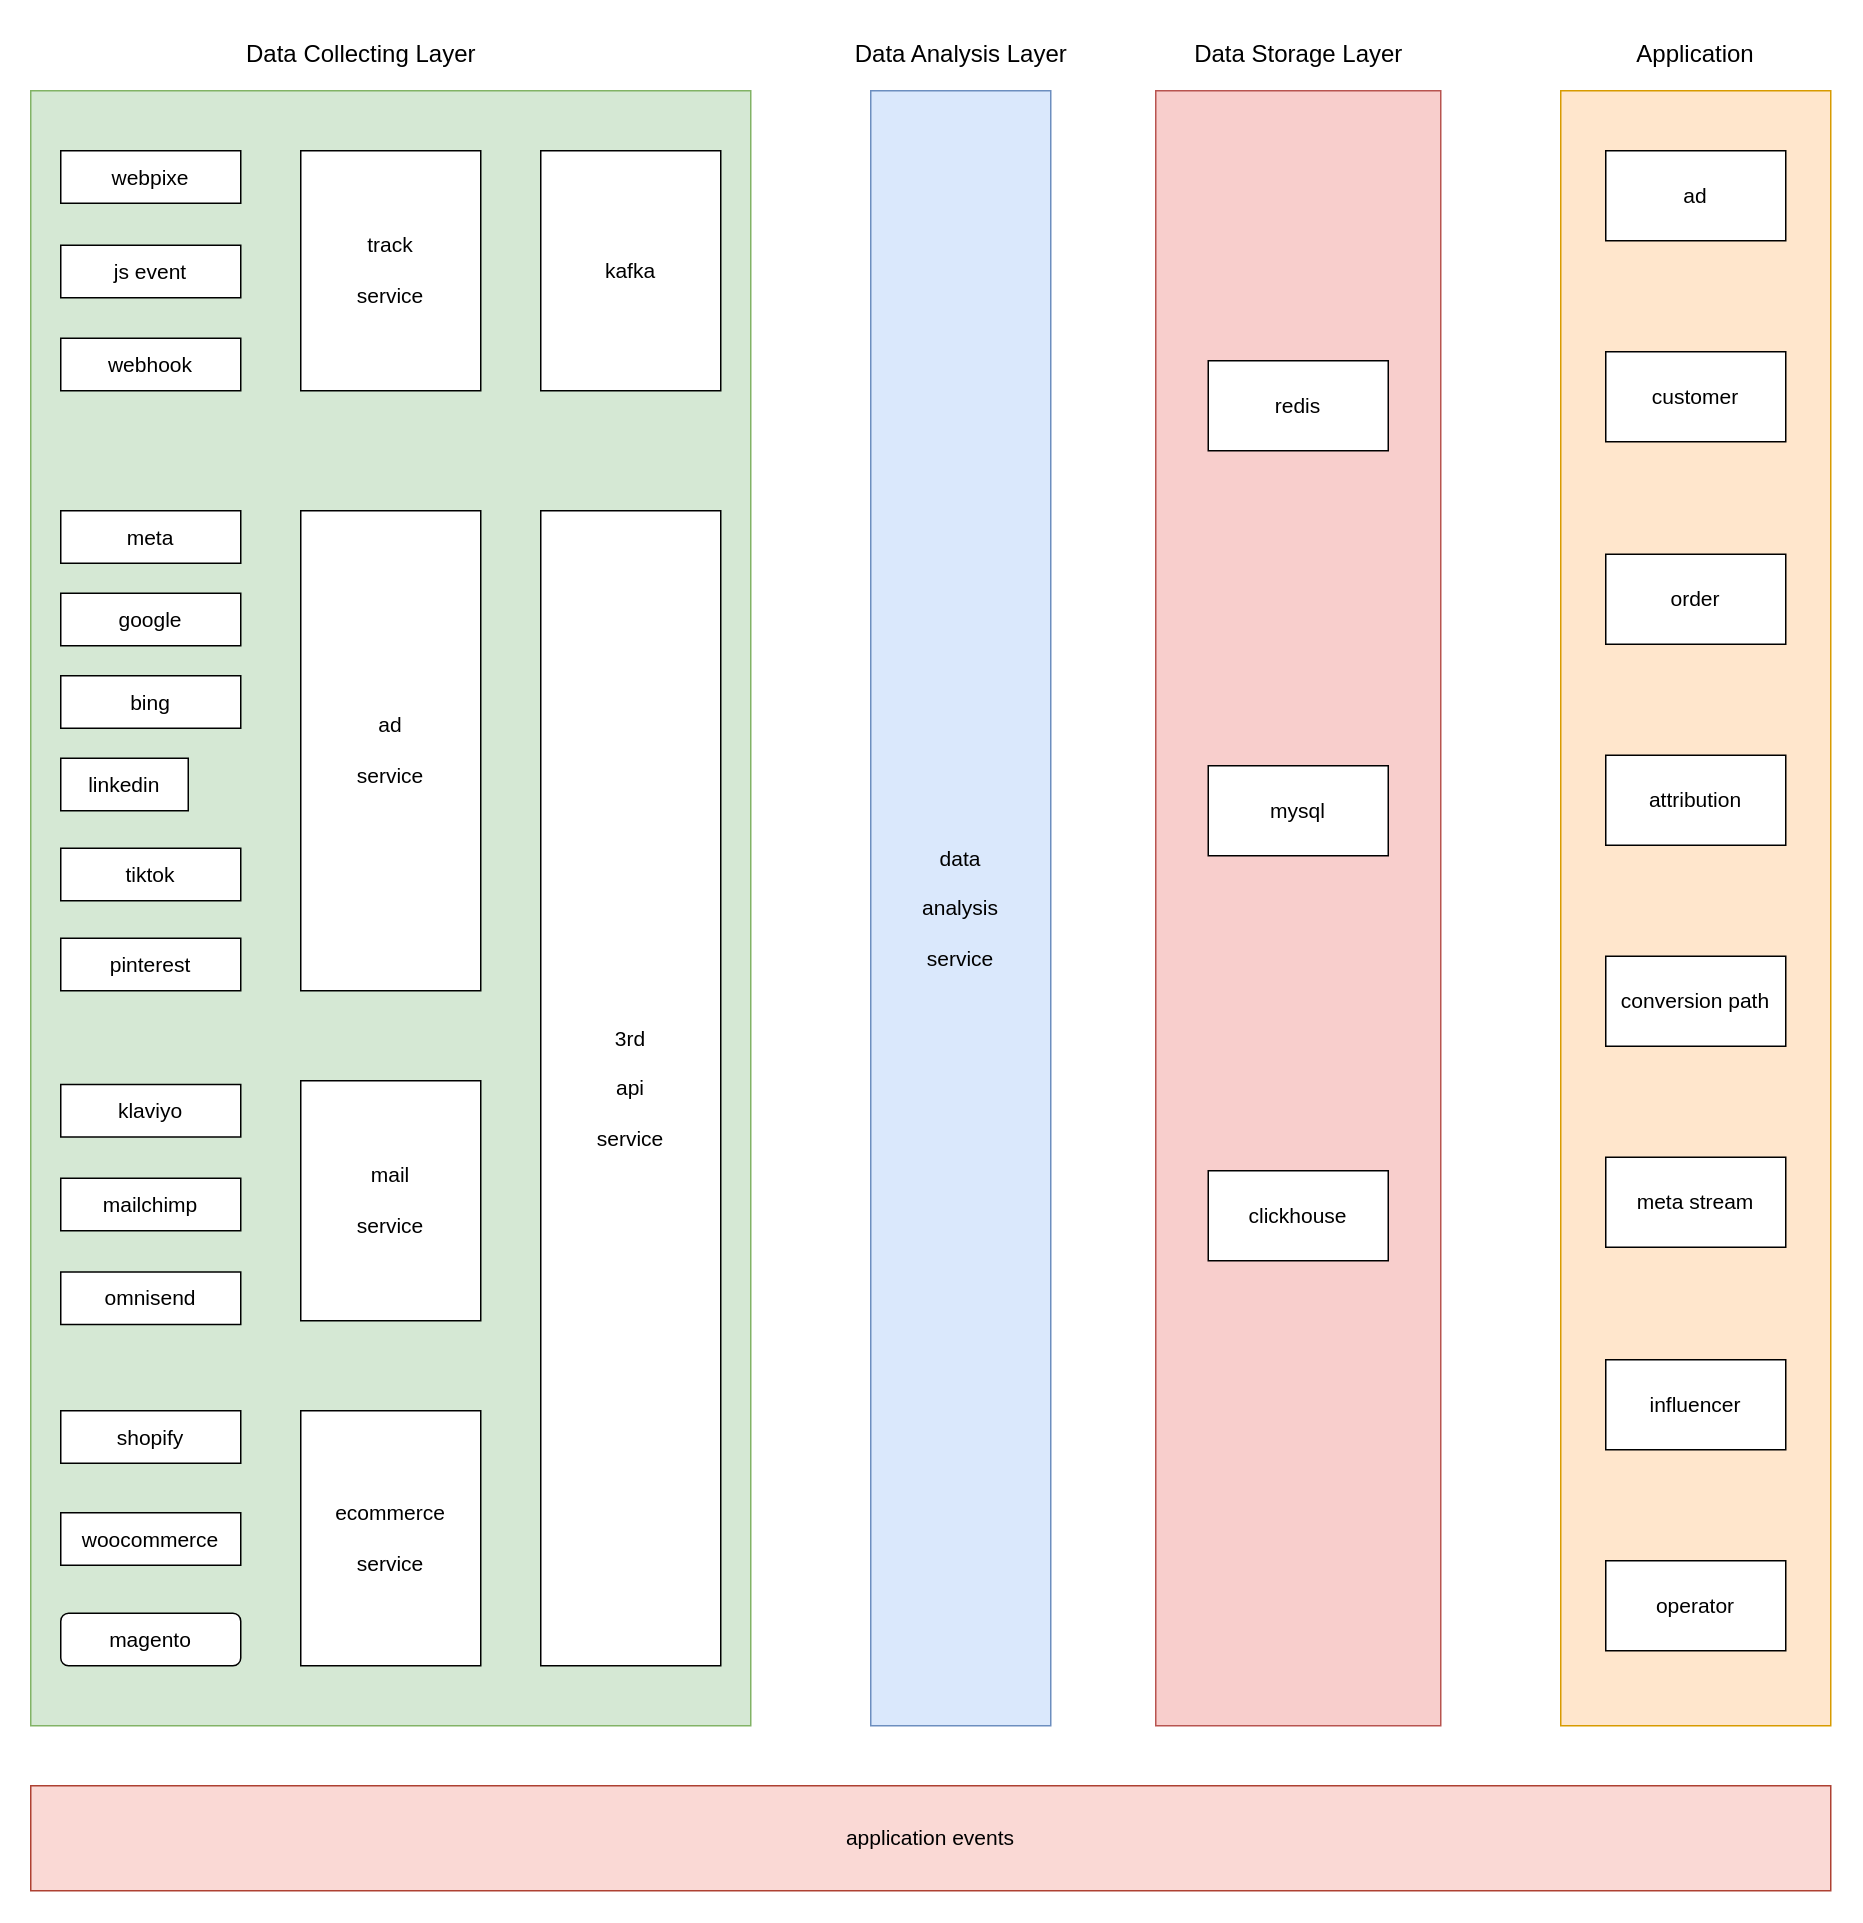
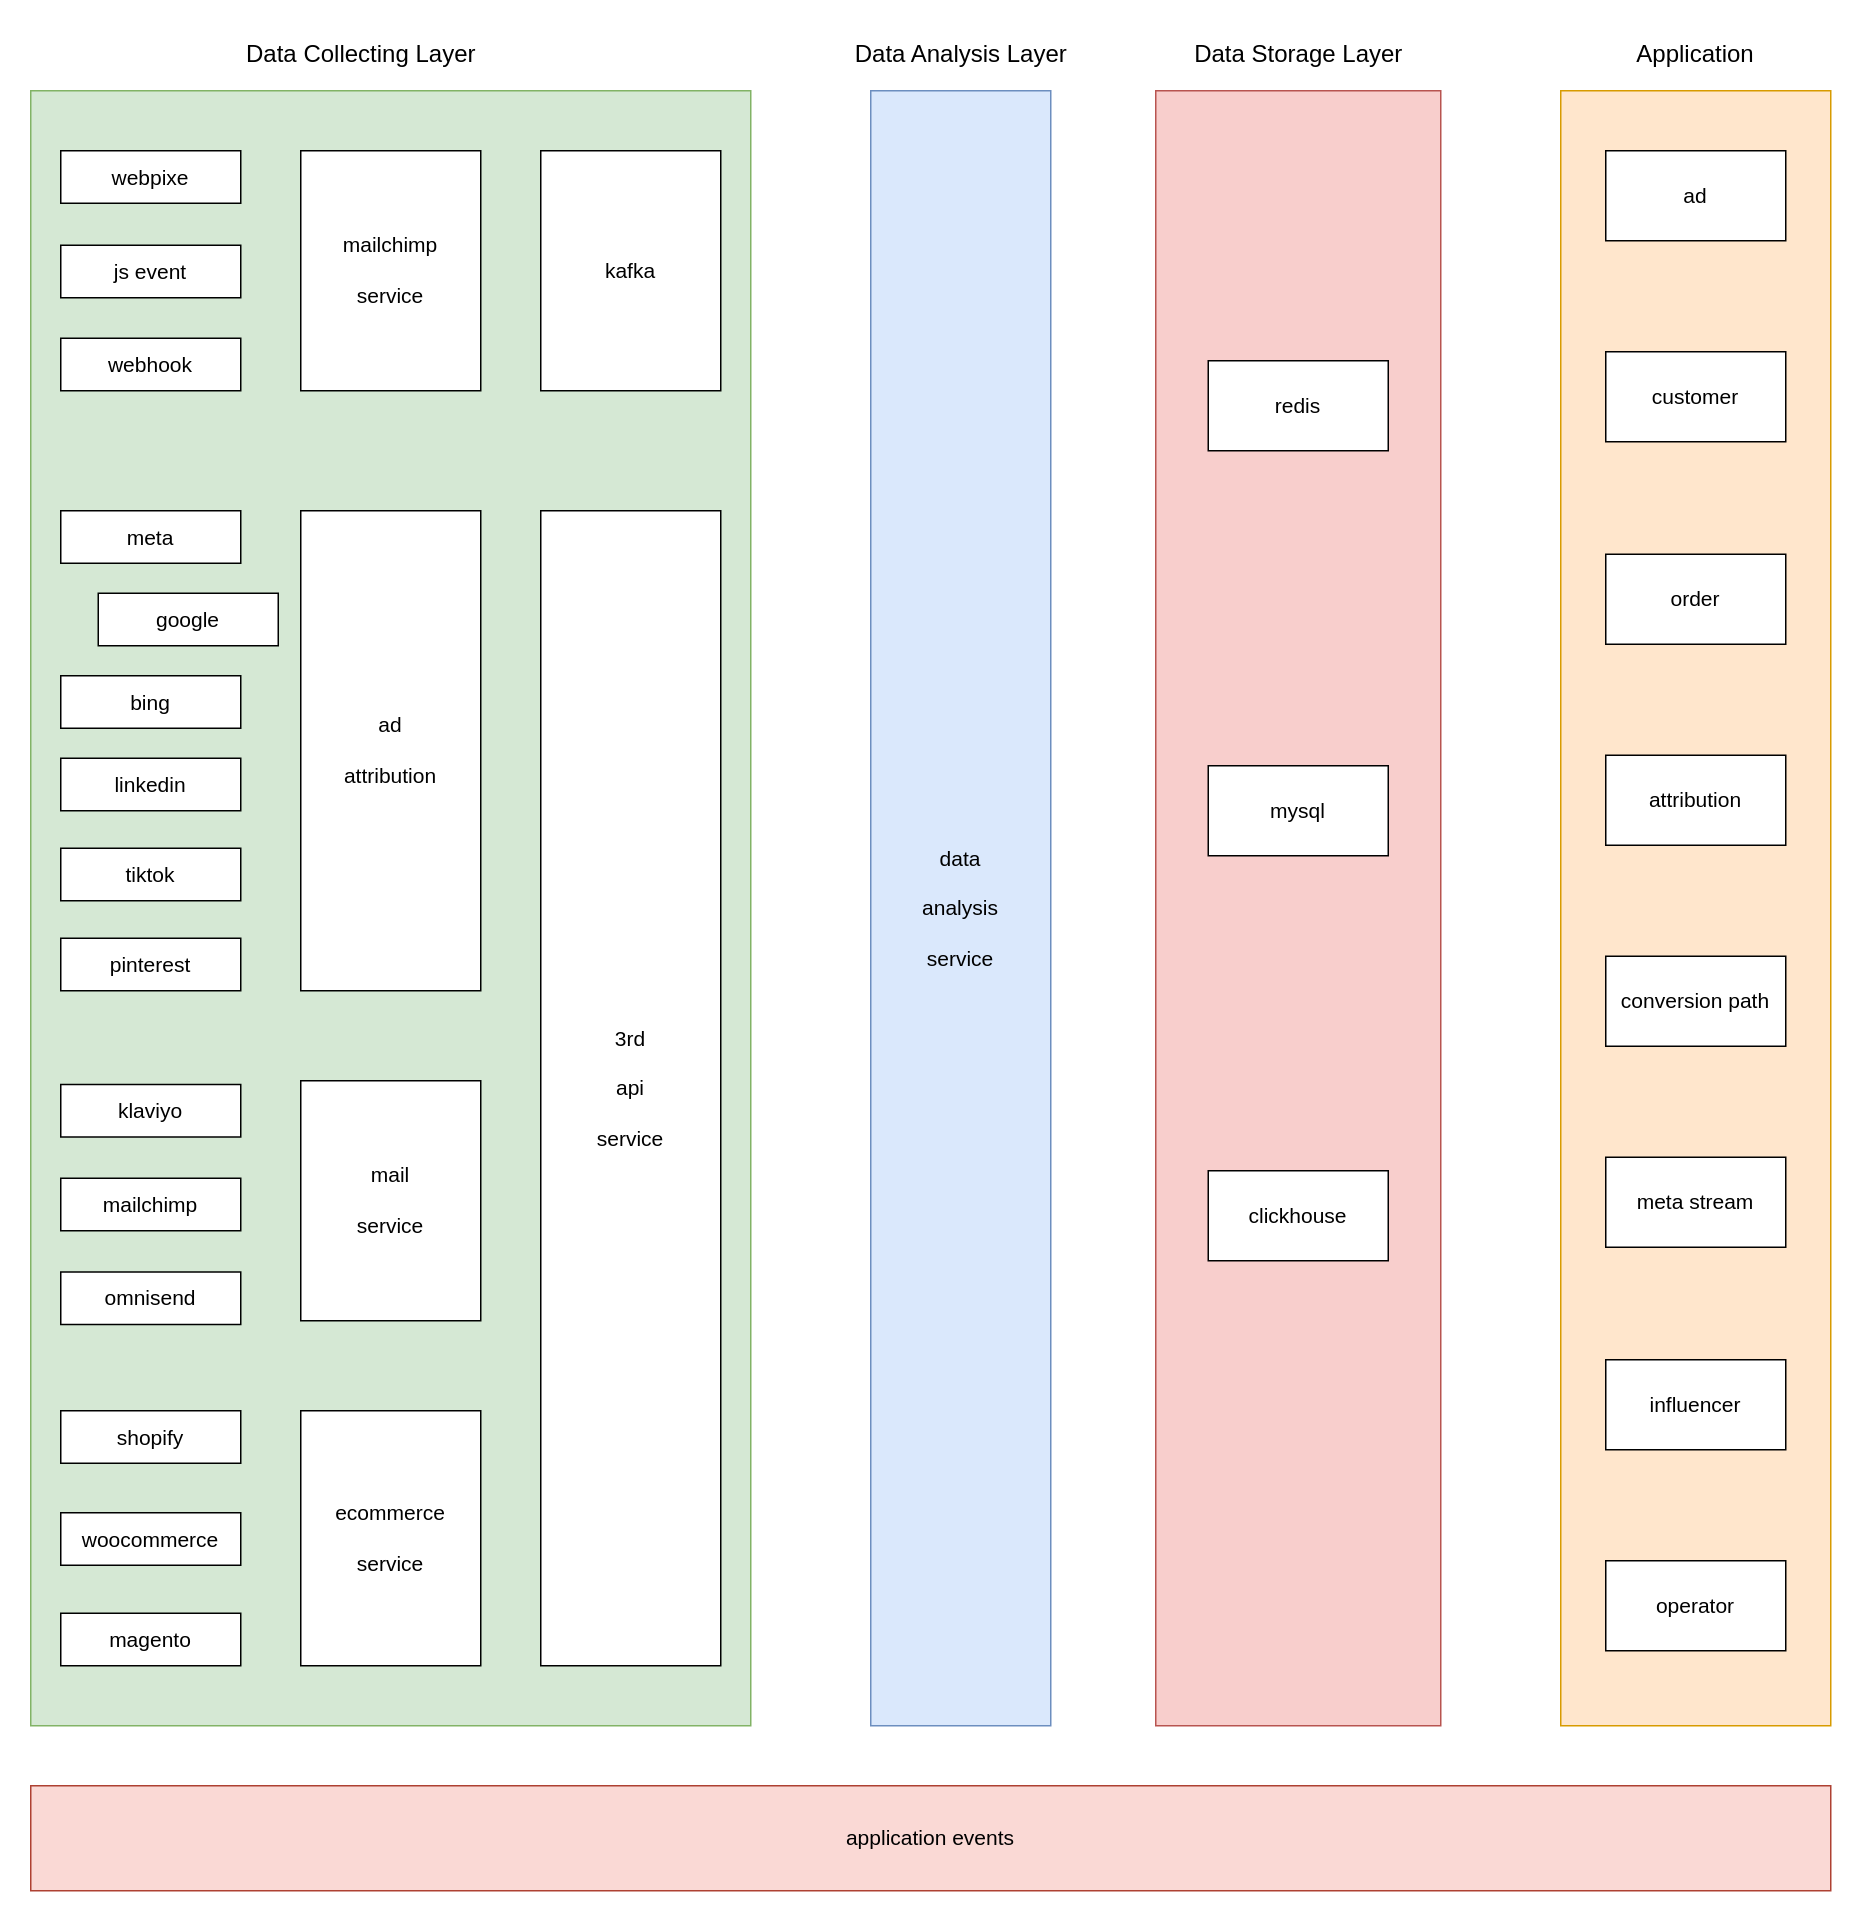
node "trackservice": label "trackservice" -> "mailchimpservice"
node "google": moved (151, 620) -> (188, 620)
node "adservice": label "adservice" -> "adattribution"
node "linkedin": size 128x53 -> 180x53
node "magento": shape rounded rectangle -> rectangle
